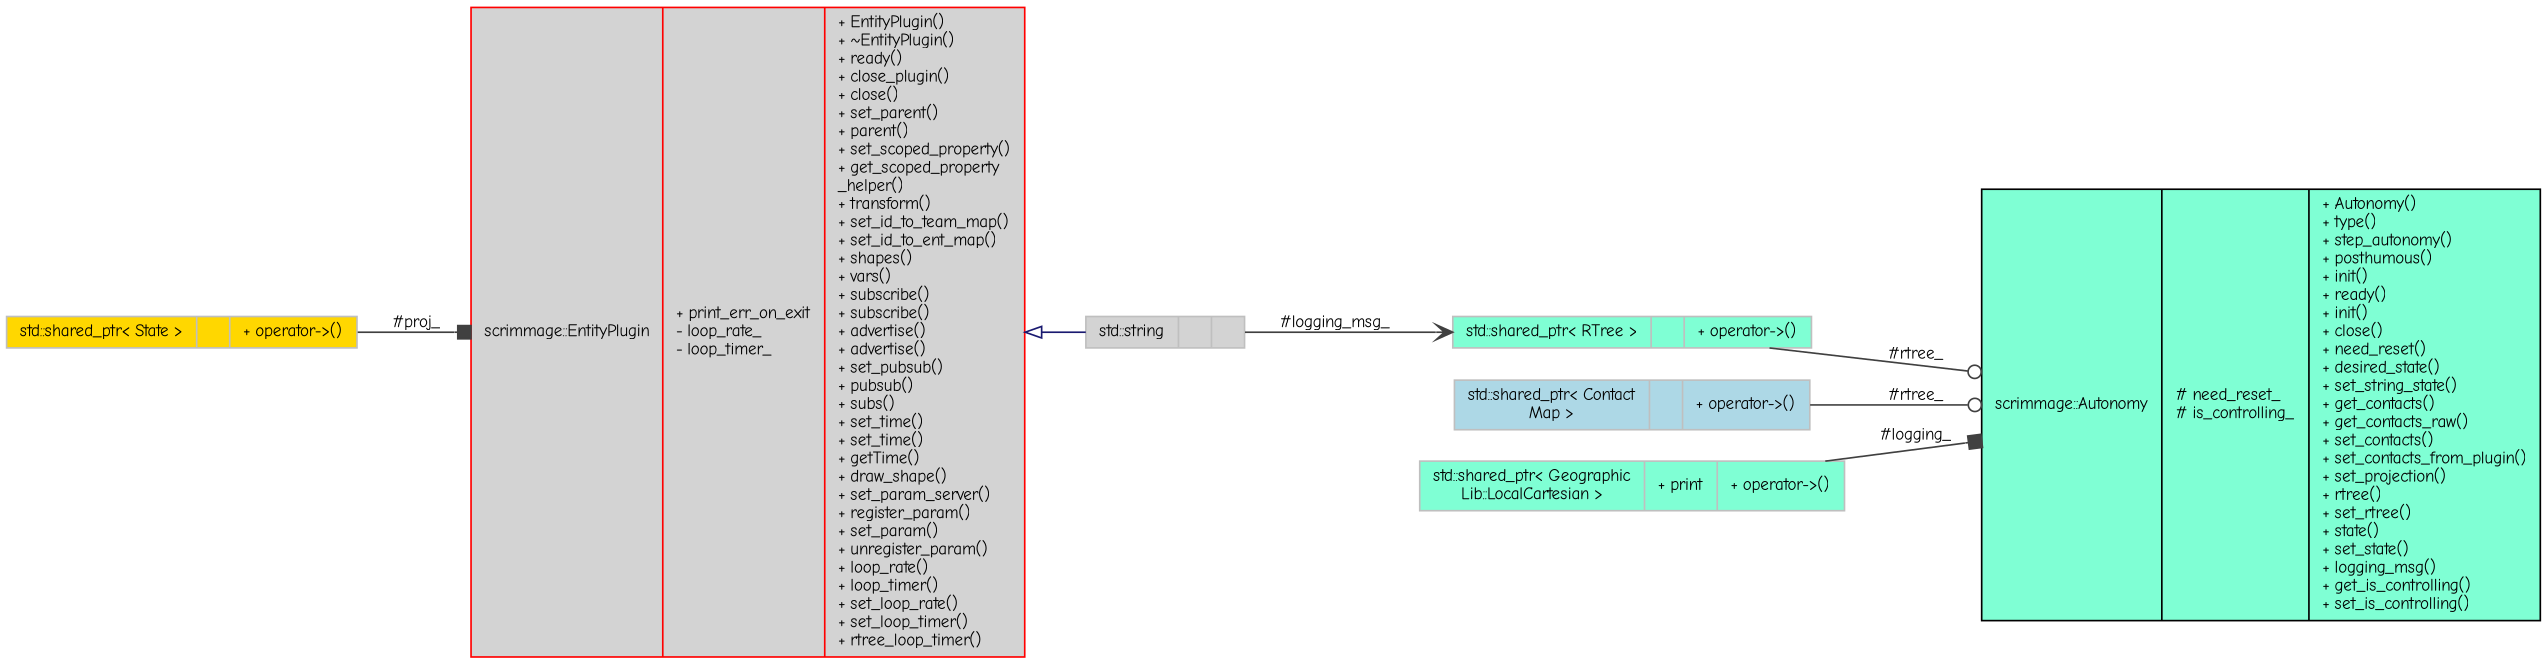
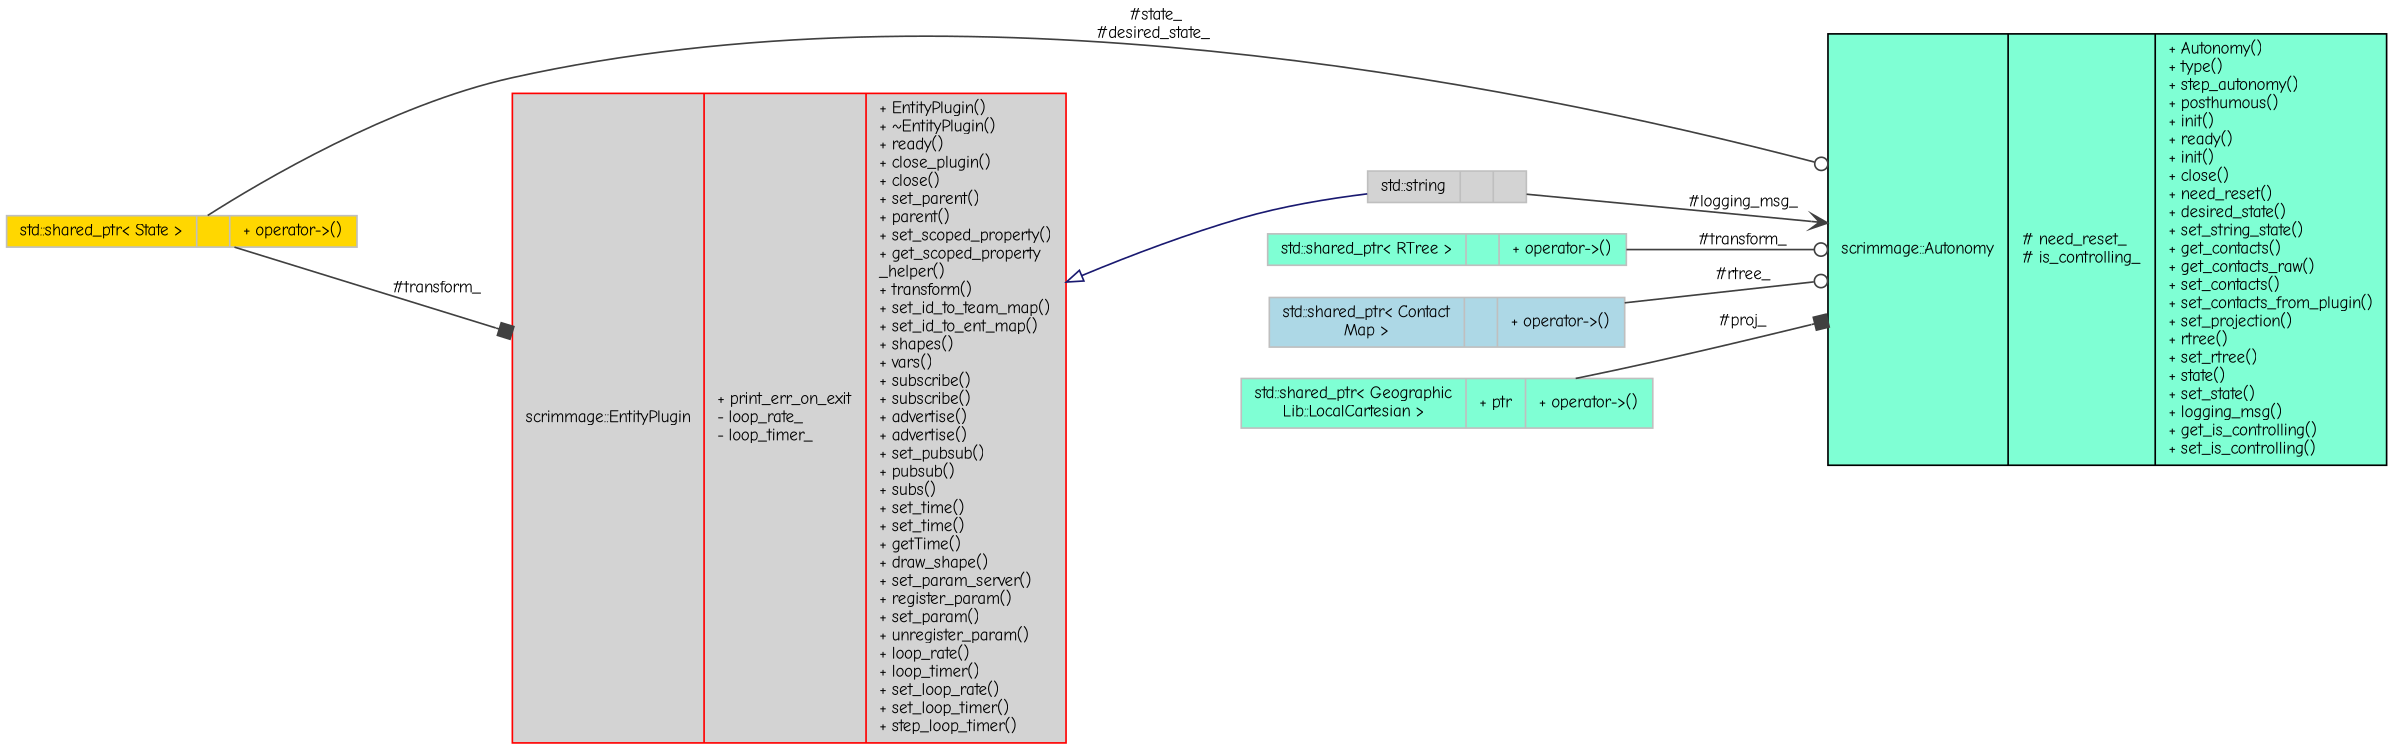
edge "std::shared_ptr< State >" -> "scrimmage::Autonomy": added, label "#state_ #desired_state_"
edge "std::shared_ptr< State >" -> "scrimmage::EntityPlugin": label " #proj_" -> " #transform_"
edge "std::string" -> "std::shared_ptr< RTree >": now "std::string" -> "scrimmage::Autonomy"
edge "std::shared_ptr< RTree >" -> "scrimmage::Autonomy": label " #rtree_" -> " #transform_"
edge "std::shared_ptr< Geographic" -> "scrimmage::Autonomy": label " #logging_" -> " #proj_"
node "std::shared_ptr< Geographic": text "+ print" -> "+ ptr"
node "scrimmage::EntityPlugin": text "+ rtree_loop_timer()" -> "+ step_loop_timer()"
